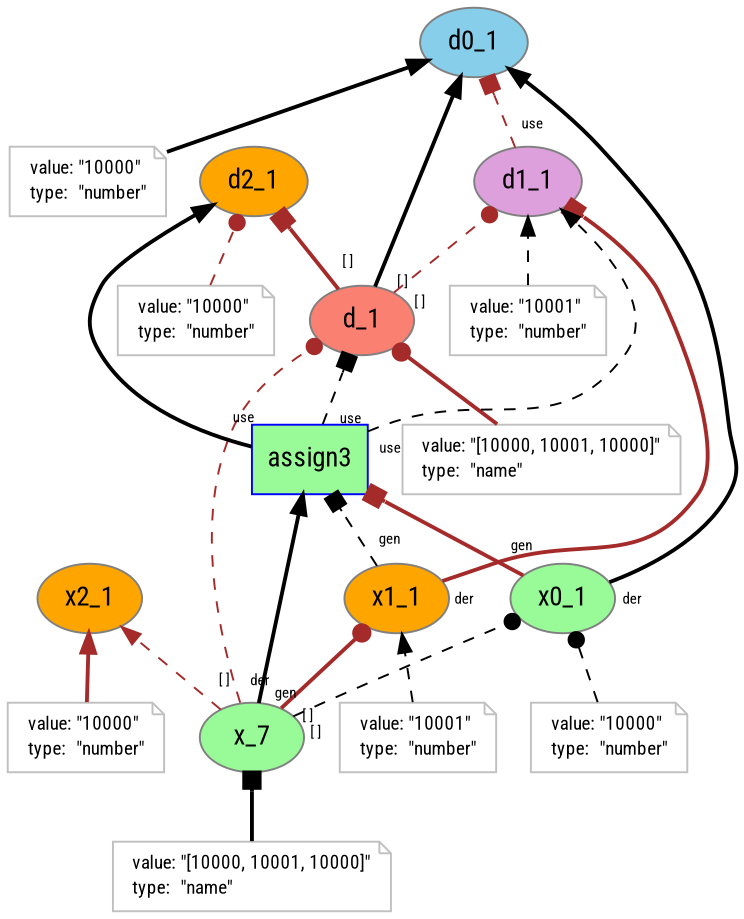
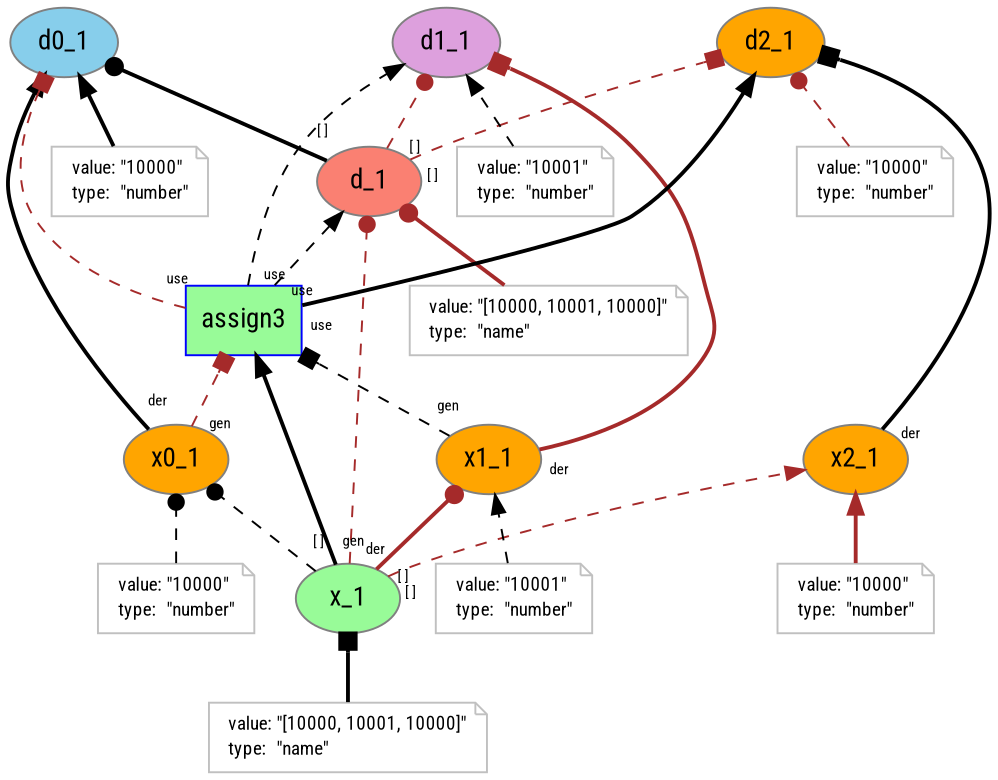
edge "d1_1" -> "d0_1": now "assign3" -> "d0_1"
edge "d_1" -> "d0_1": arrowhead normal -> dot
edge "x2_1" -> "d2_1": added
edge "d_1" -> "d2_1": style bold -> dashed
edge "assign3" -> "d_1": arrowhead box -> normal
edge "x0_1" -> "assign3": style bold -> dashed
node "x0_1": fillcolor palegreen -> orange
node "x_7": label "x_7" -> "x_1"
